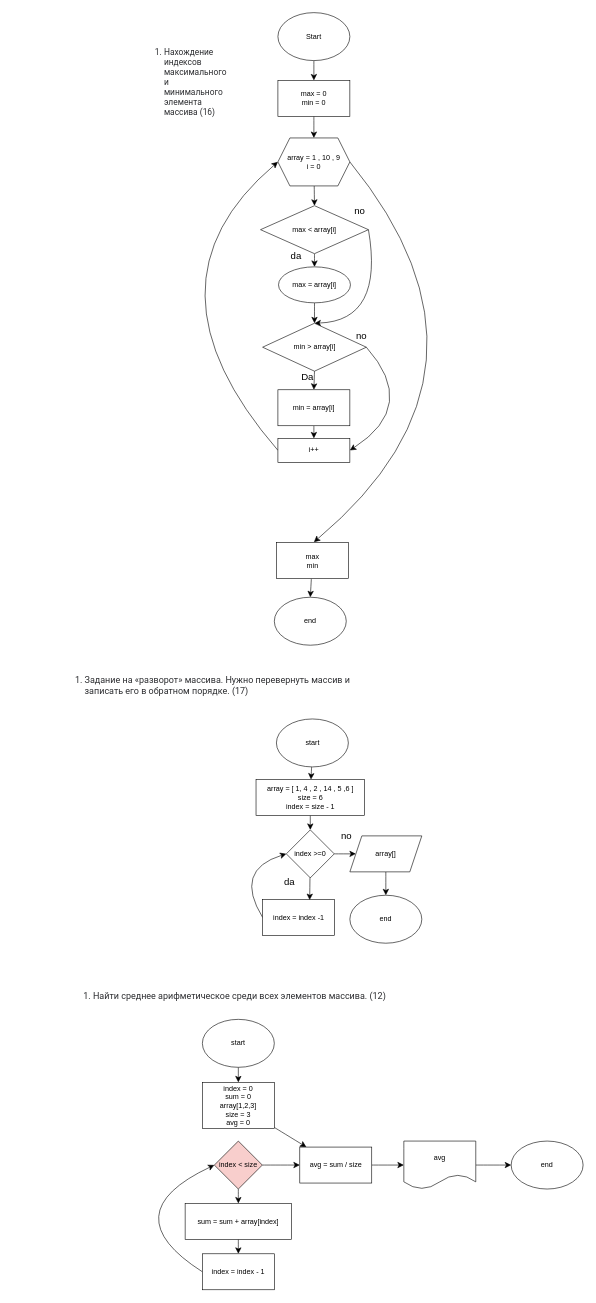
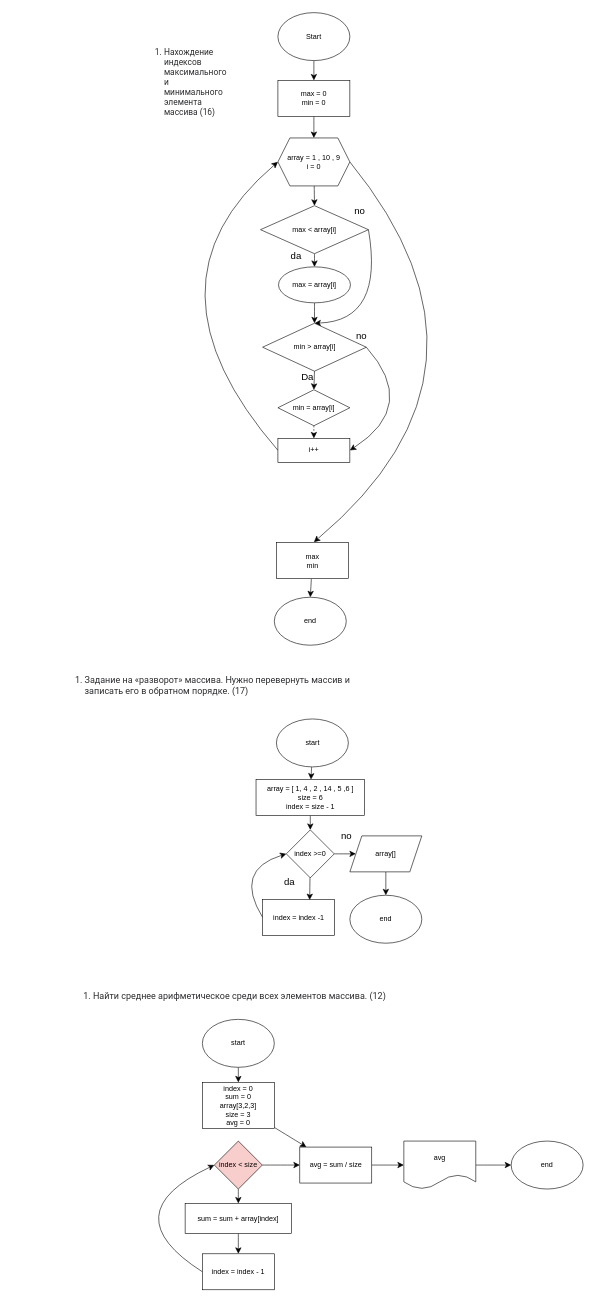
node "min = array[i]": shape rectangle -> diamond
edge "min = array[i]" -> "i++": style solid -> dashed
node "index = 0 sum = 0 array[1,2,3] size = 3 avg = 0": label "index = 0 sum = 0 array[1,2,3] size = 3 avg = 0" -> "index = 0 sum = 0 array[3,2,3] size = 3 avg = 0"
node "sum = sum + array[index]": size 107x36 -> 107x30
